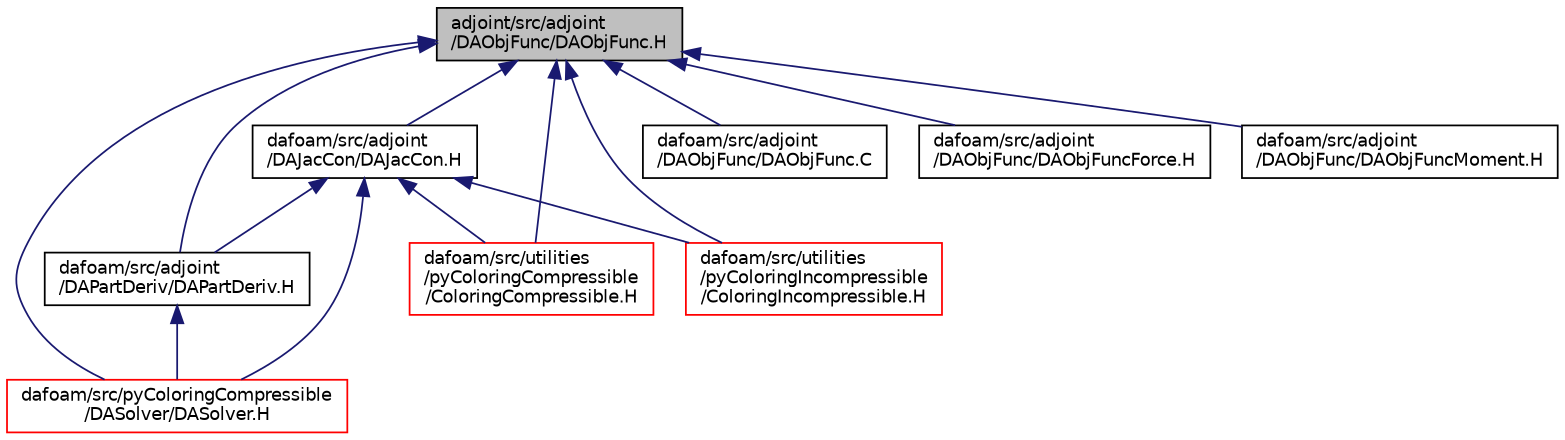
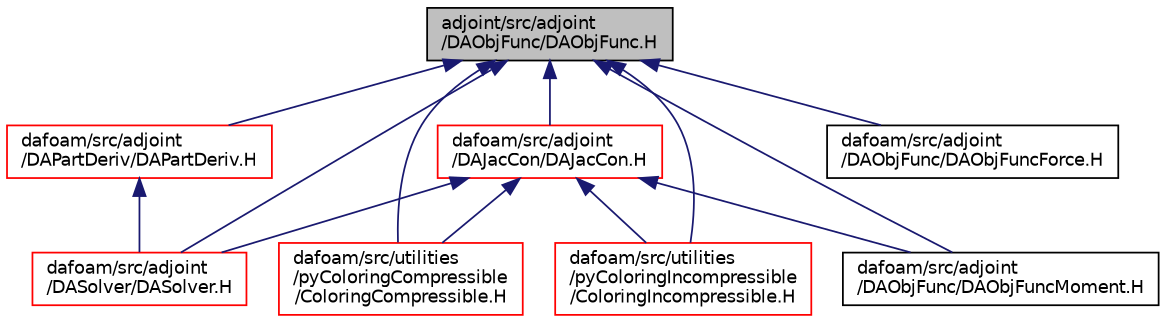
node "dafoam/src/adjoint /DAJacCon/DAJacCon.H": color black -> red
node "dafoam/src/adjoint /DAObjFunc/DAObjFunc.C": removed
edge "dafoam/src/adjoint /DAPartDeriv/DAPartDeriv.H" -> "dafoam/src/adjoint /DAJacCon/DAJacCon.H": now "dafoam/src/adjoint /DAObjFunc/DAObjFuncMoment.H" -> "dafoam/src/adjoint /DAJacCon/DAJacCon.H"
node "dafoam/src/adjoint /DAPartDeriv/DAPartDeriv.H": color black -> red
node "dafoam/src/pyColoringCompressible /DASolver/DASolver.H": label "dafoam/src/pyColoringCompressible /DASolver/DASolver.H" -> "dafoam/src/adjoint /DASolver/DASolver.H"
